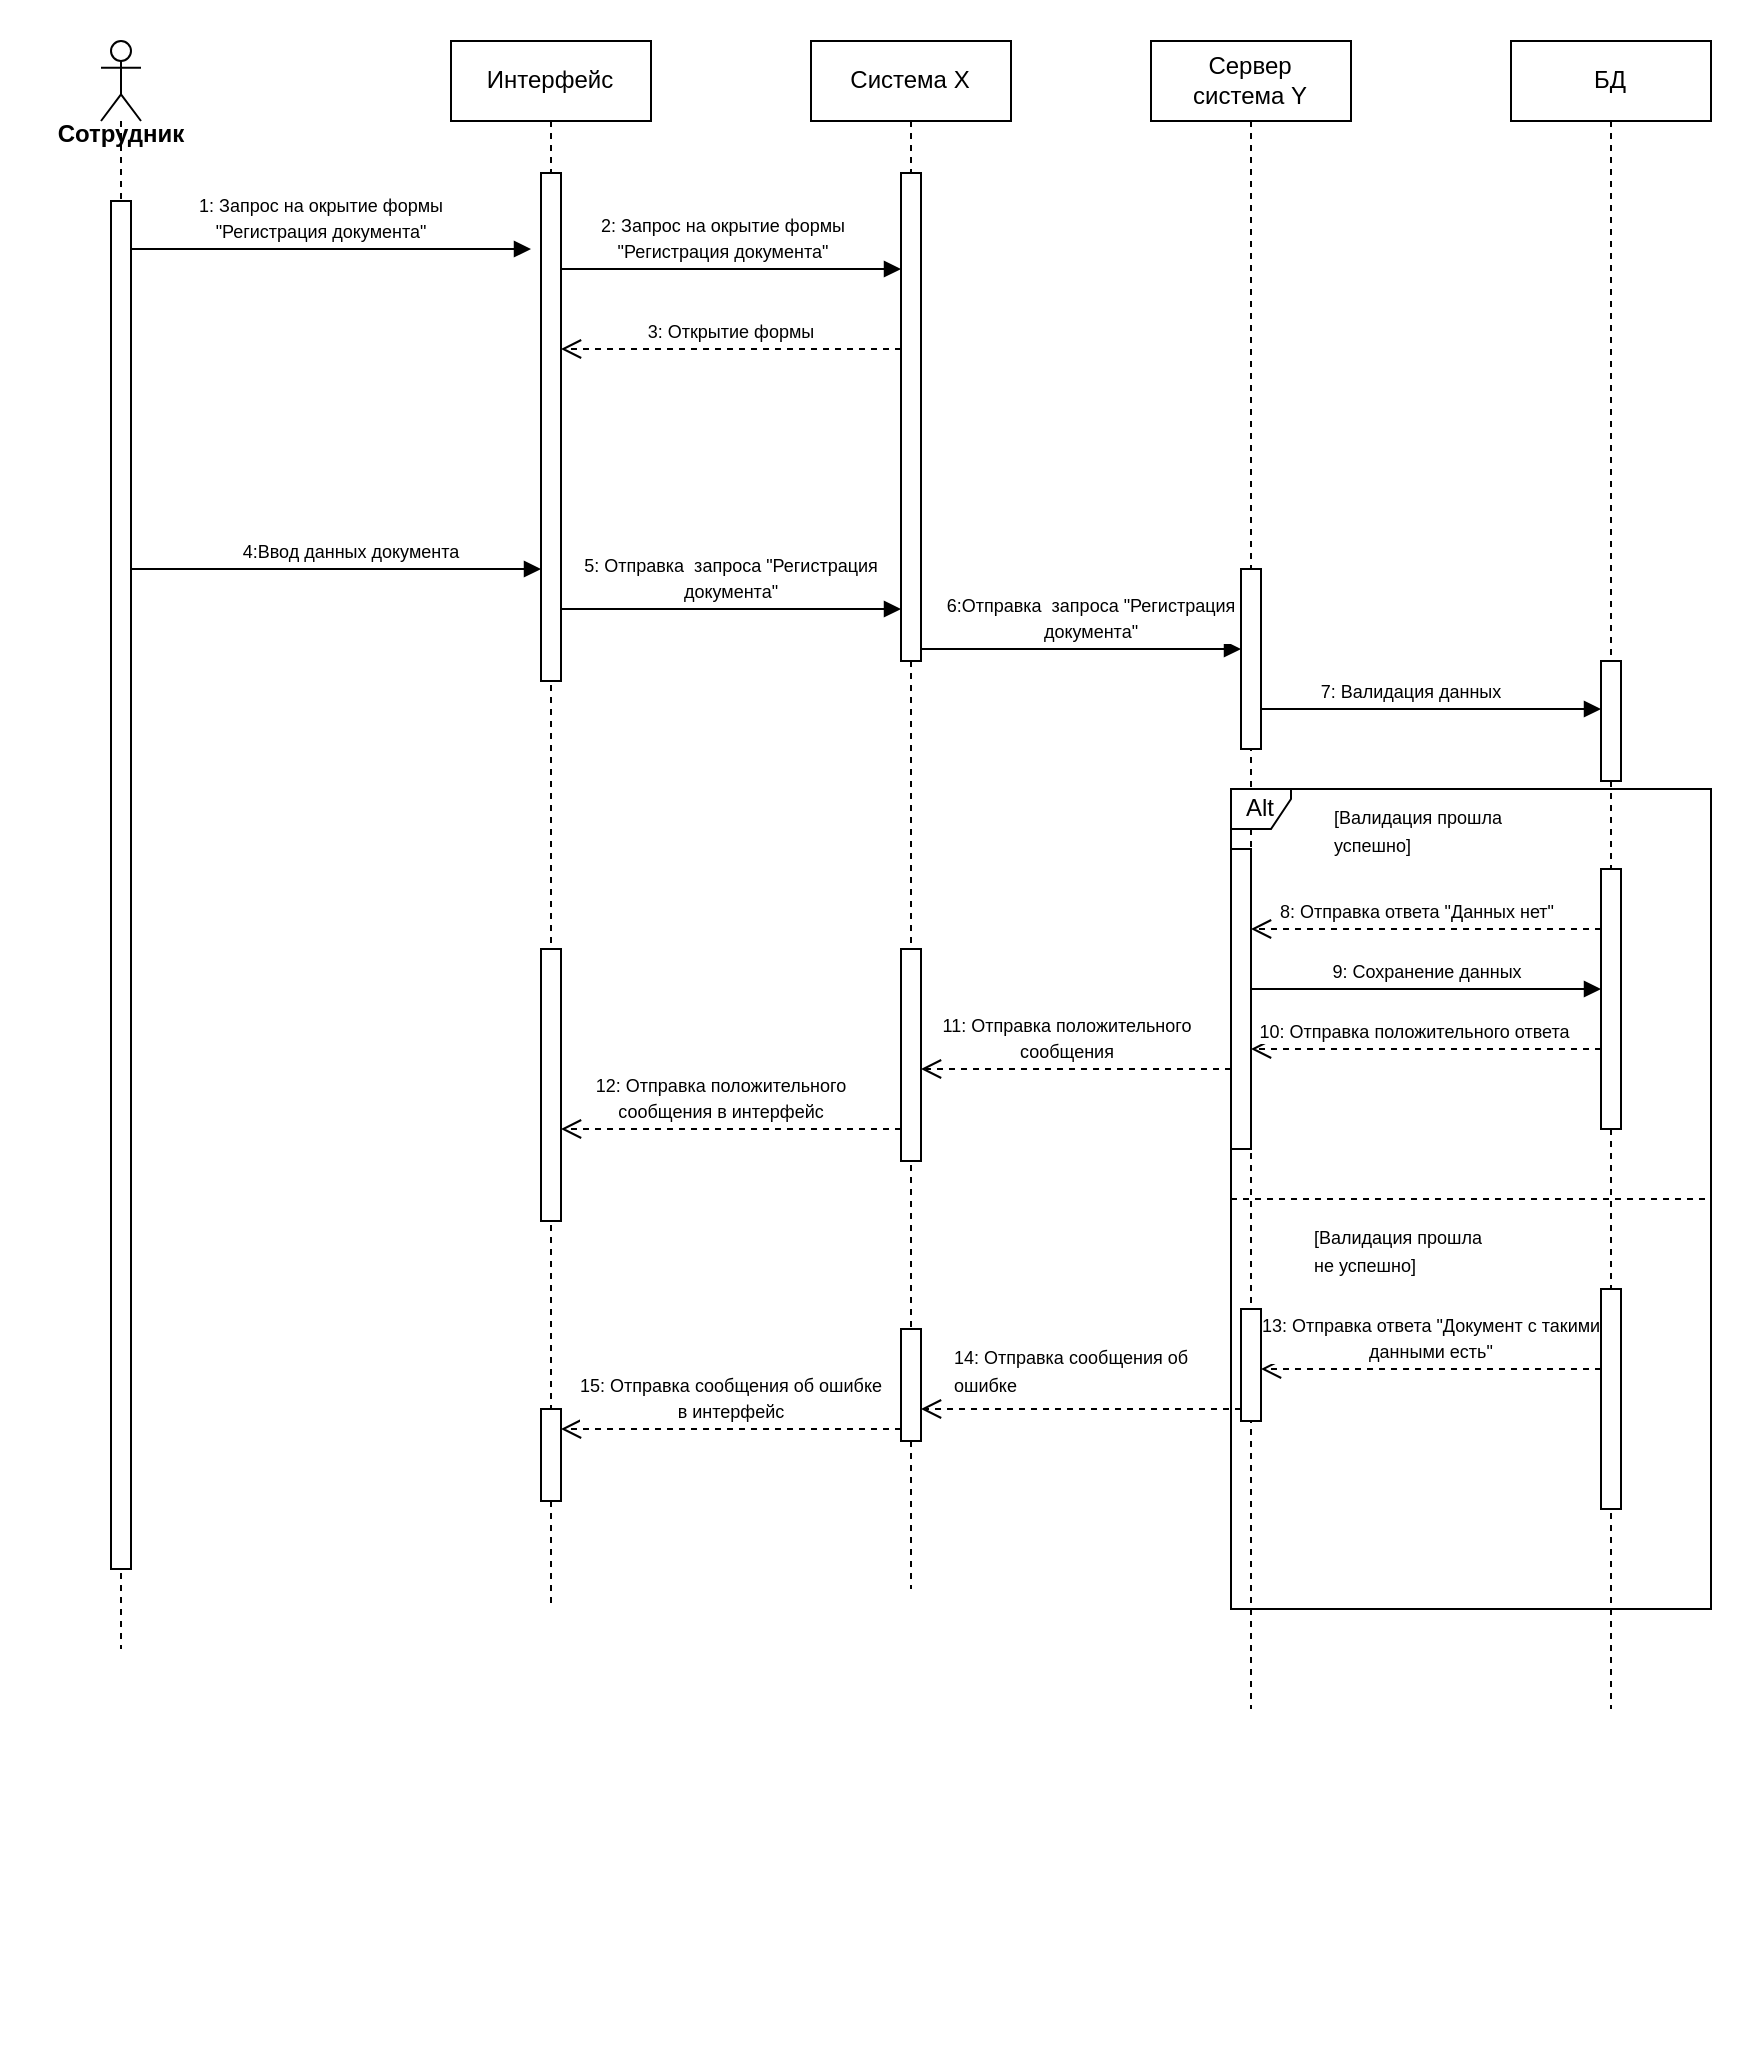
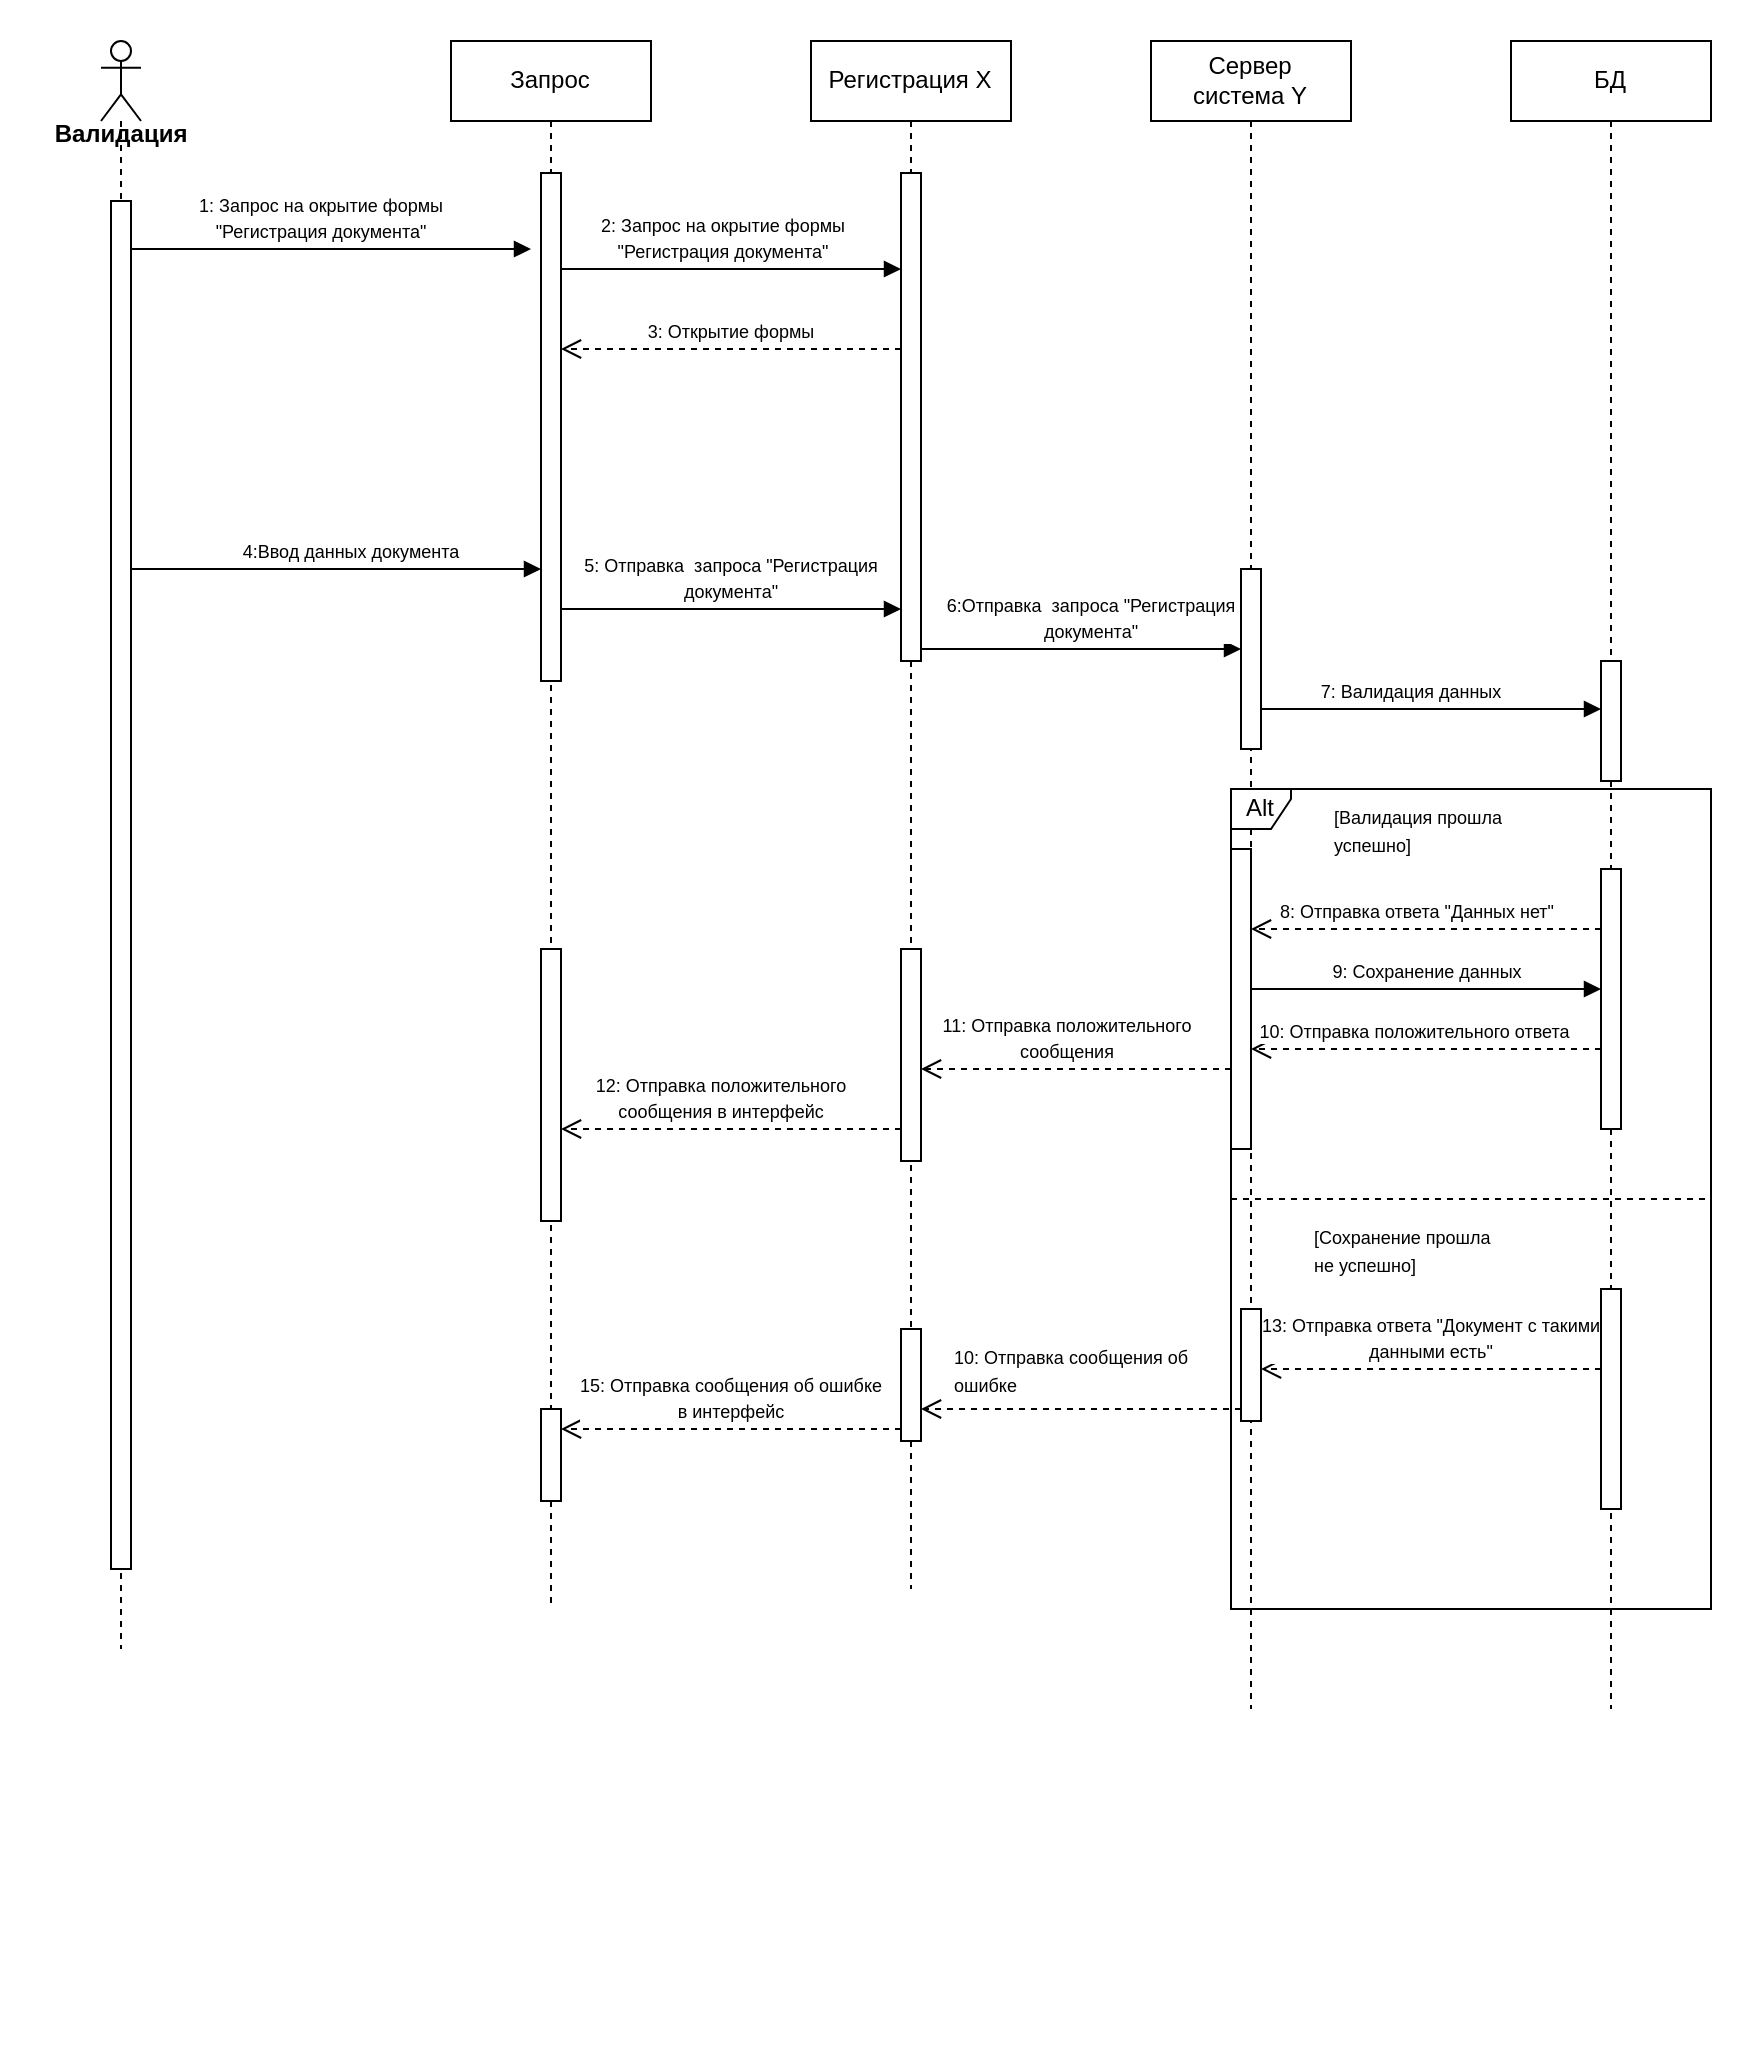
node "Интерфейс": label "Интерфейс" -> "Запрос"
node "Система X": label "Система X" -> "Регистрация X"
node "Сотрудник": label "Сотрудник" -> "Валидация"
node "[Валидация прошла не успешно]": label "[Валидация прошла не успешно]" -> "[Сохранение прошла не успешно]"
node "14: Отправка сообщения об ошибке": label "14: Отправка сообщения об ошибке" -> "10: Отправка сообщения об ошибке"
